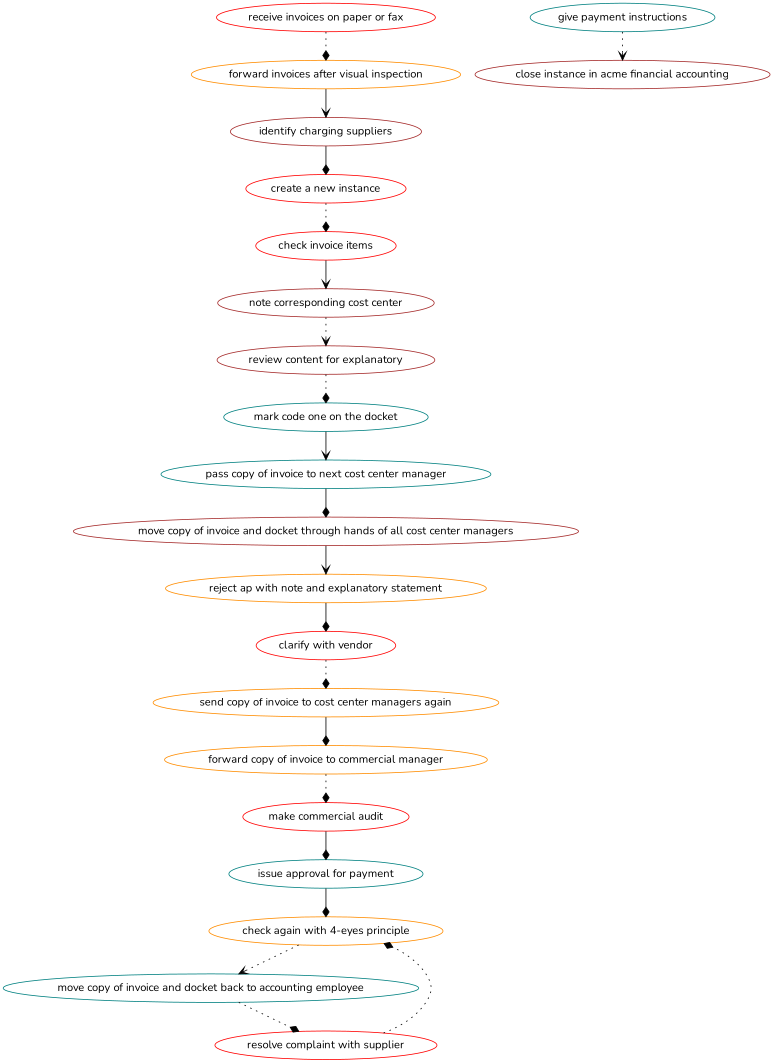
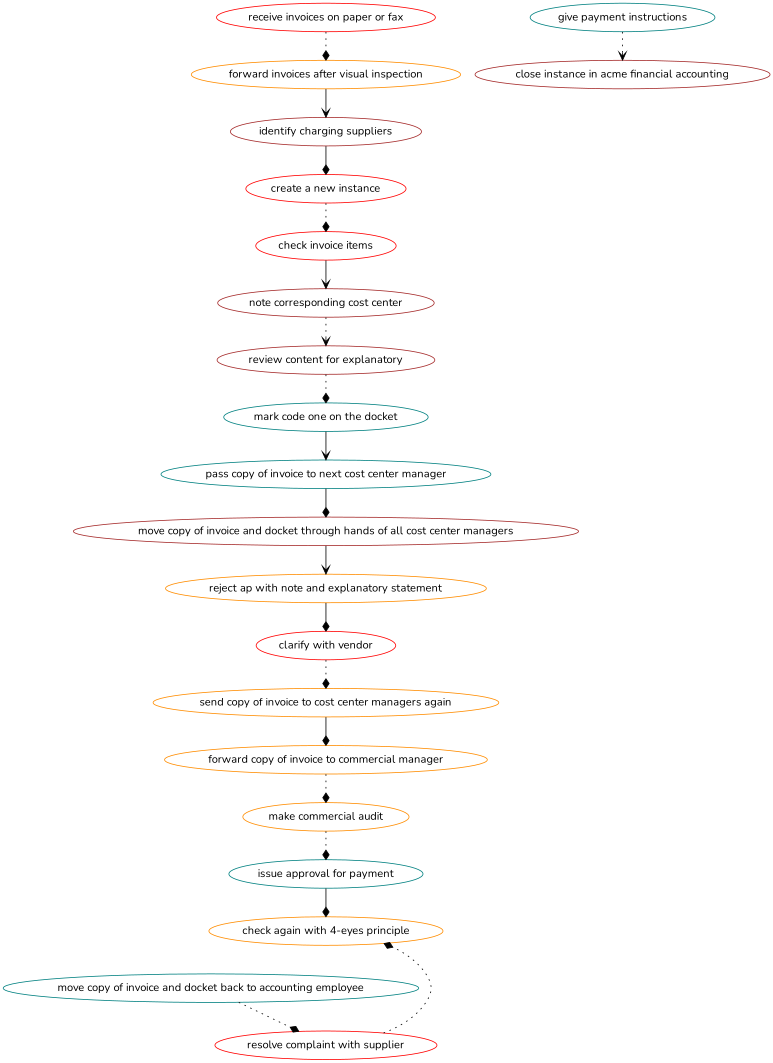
node "make commercial audit": color red -> darkorange
edge "make commercial audit" -> "issue approval for payment": style solid -> dotted
edge "check again with 4-eyes principle" -> "move copy of invoice and docket back to accounting employee": removed
